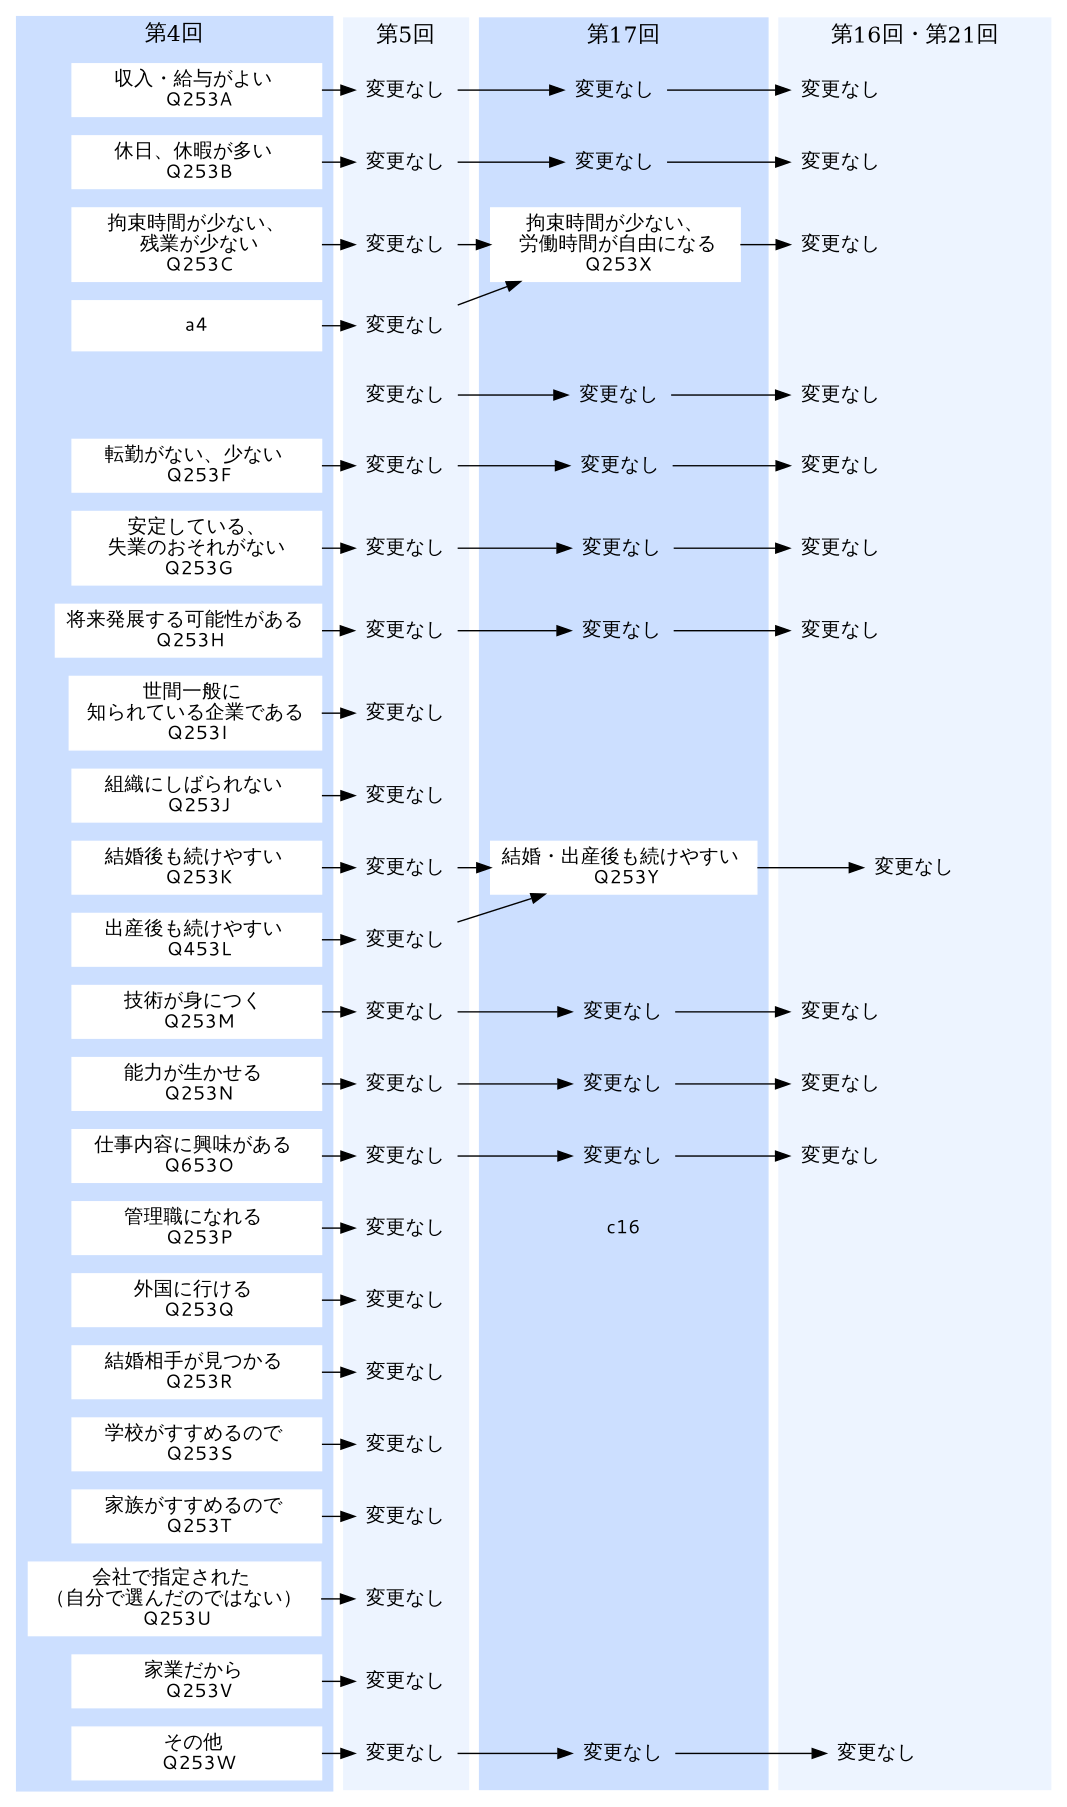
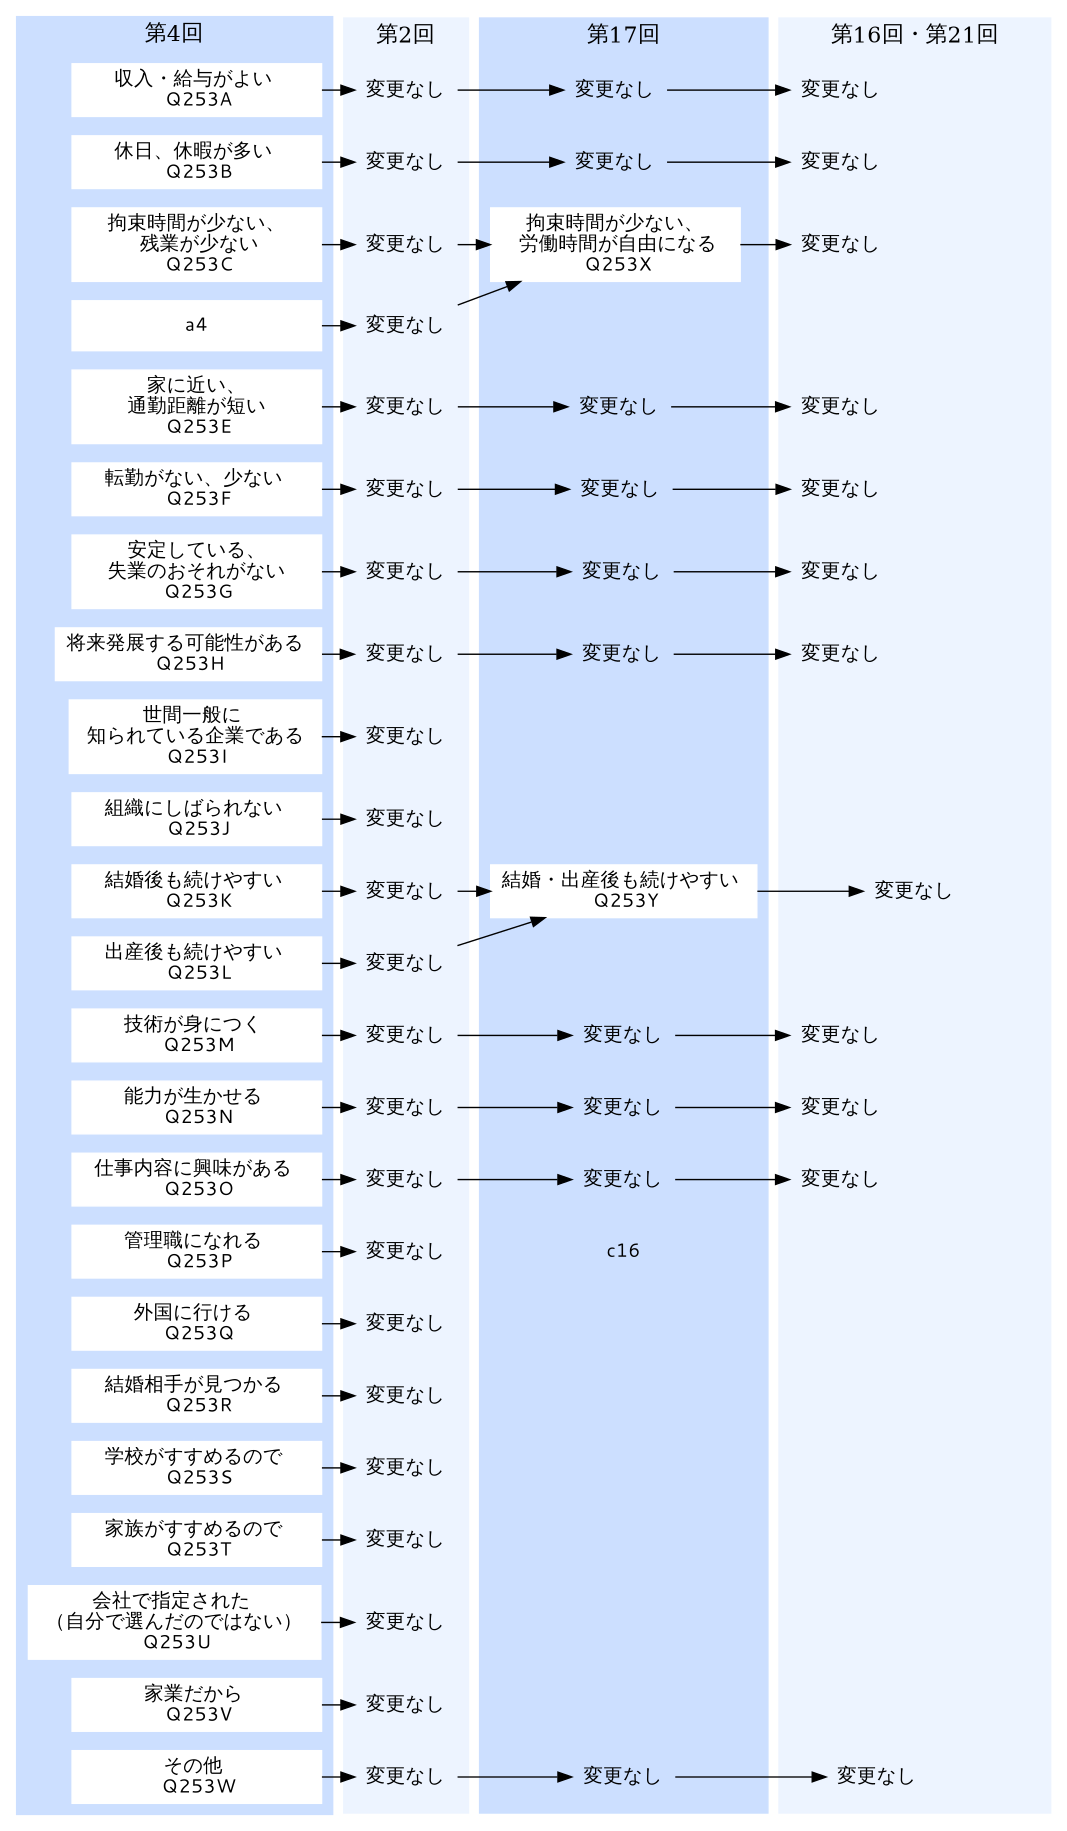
cluster "第5回": label "第5回" -> "第2回"
node "家に近い、 通勤距離が短い Q253E": added
node "出産後も続けやすい Q453L": label "出産後も続けやすい Q453L" -> "出産後も続けやすい Q253L"
node "仕事内容に興味がある Q653O": label "仕事内容に興味がある Q653O" -> "仕事内容に興味がある Q253O"
